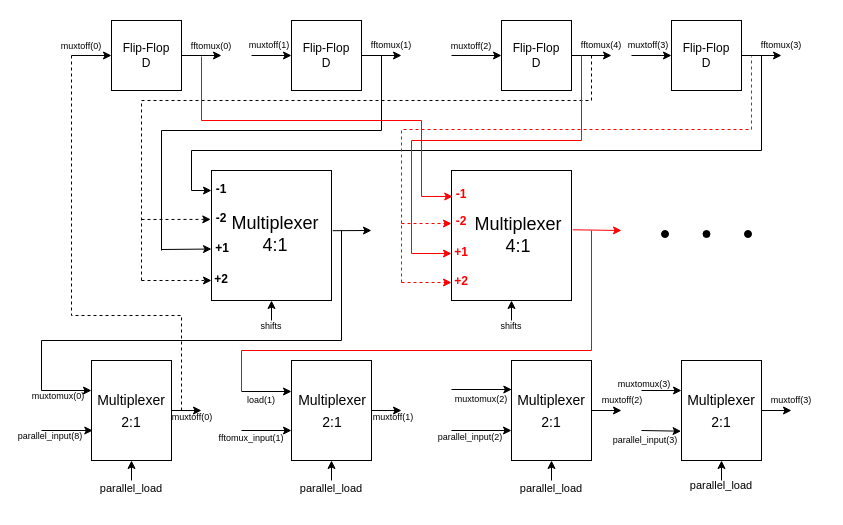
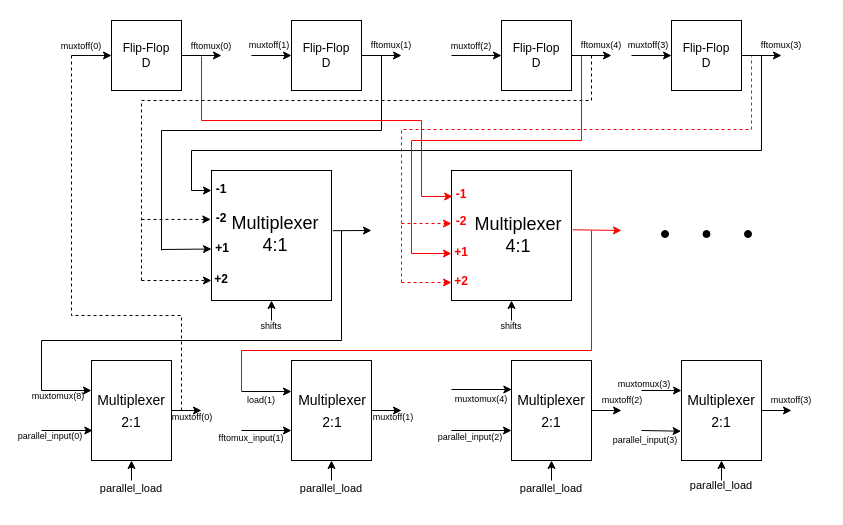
node "muxtomux(0)": label "muxtomux(0)" -> "muxtomux(8)"
node "muxtomux(2)": label "muxtomux(2)" -> "muxtomux(4)"
node "parallel_input(8)": label "parallel_input(8)" -> "parallel_input(0)"
